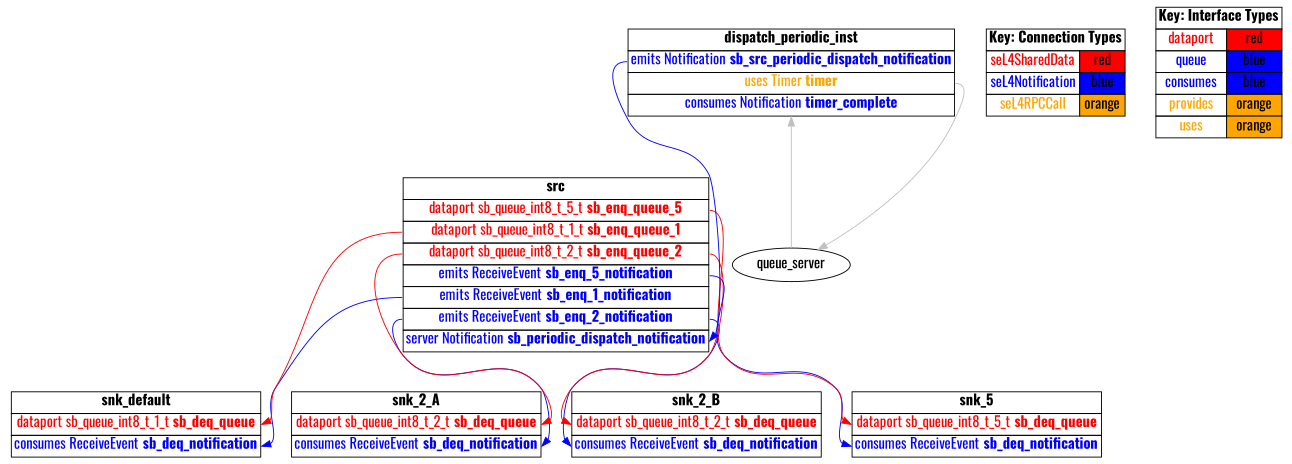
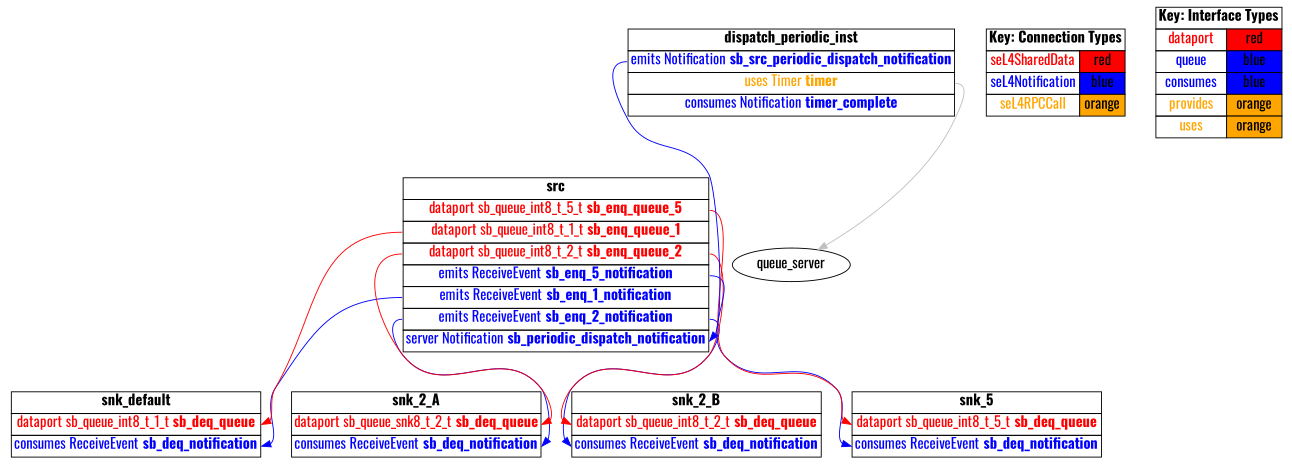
edge "queue_server" -> "dispatch_periodic_inst": removed
node "snk_2_A": text "dataport sb_queue_int8_t_2_t" -> "dataport sb_queue_snk8_t_2_t"
